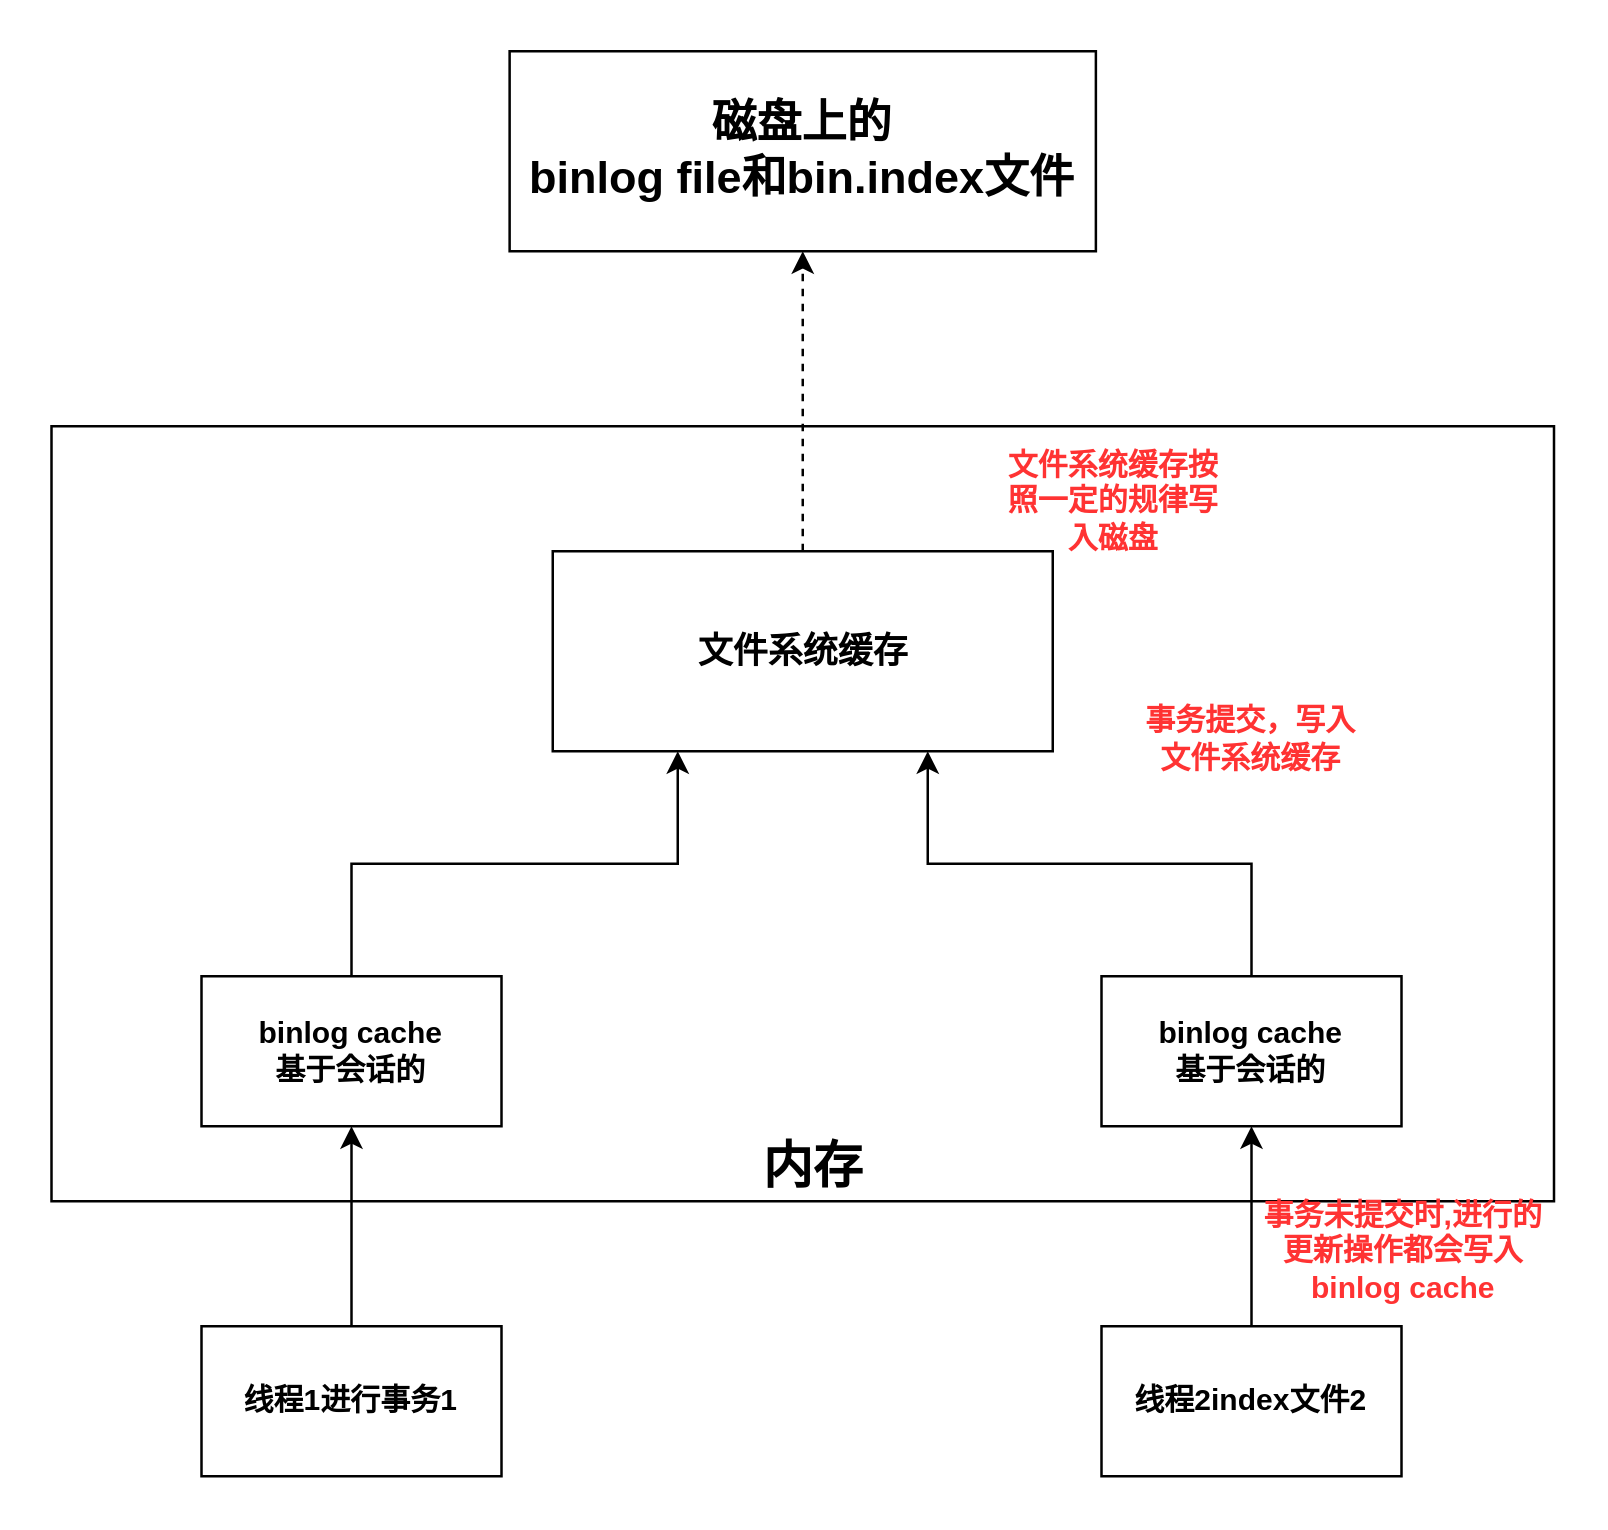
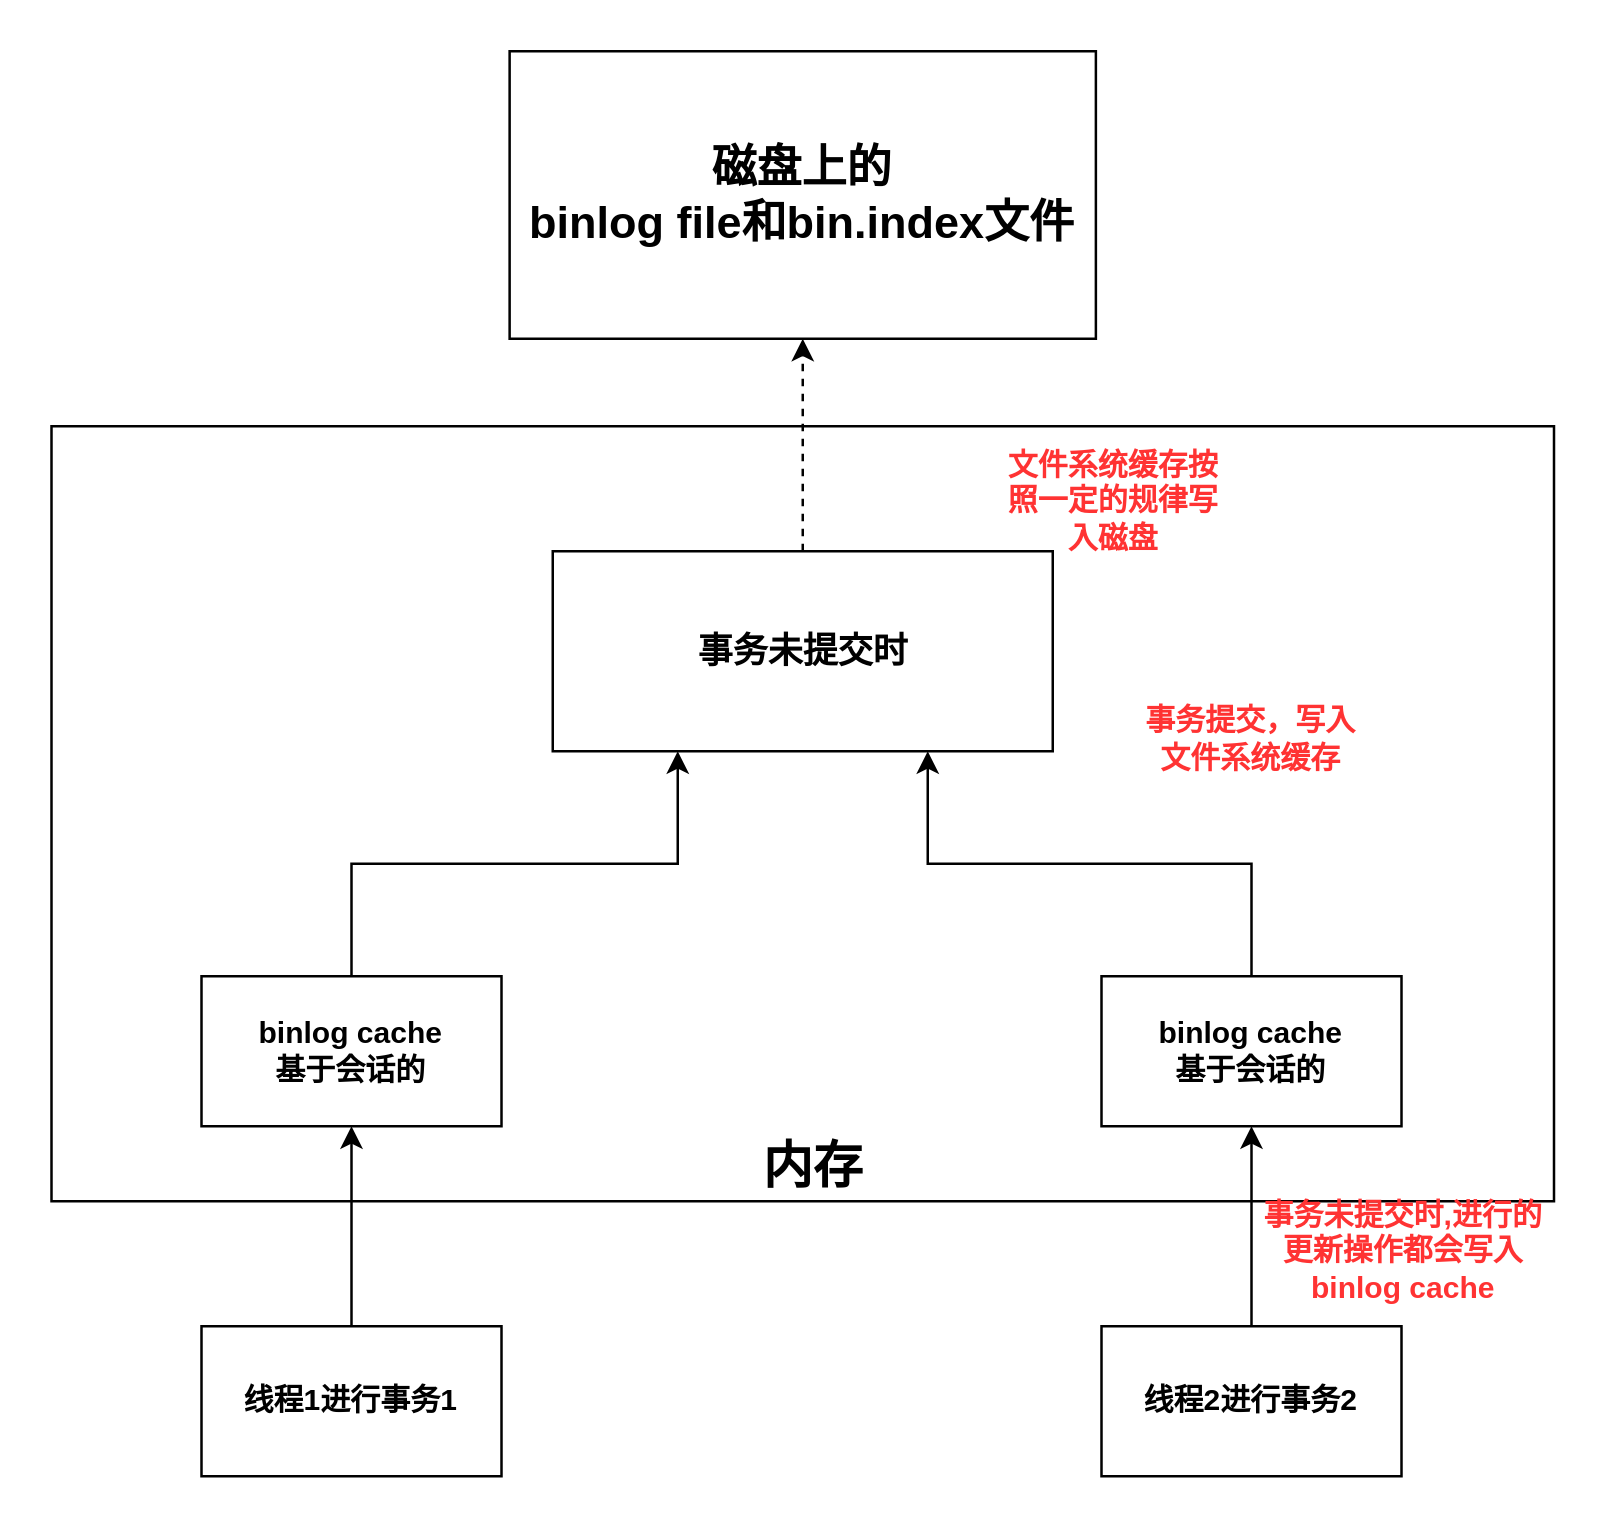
node "磁盘上的 binlog file和bin.index文件": size 586x200 -> 586x288
node "文件系统缓存": label "文件系统缓存" -> "事务未提交时"
node "线程2index文件2": label "线程2index文件2" -> "线程2进行事务2"
